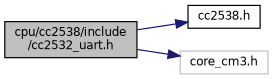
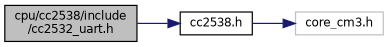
edge "cpu/cc2538/include /cc2532_uart.h" -> "core_cm3.h": now "cc2538.h" -> "core_cm3.h"
